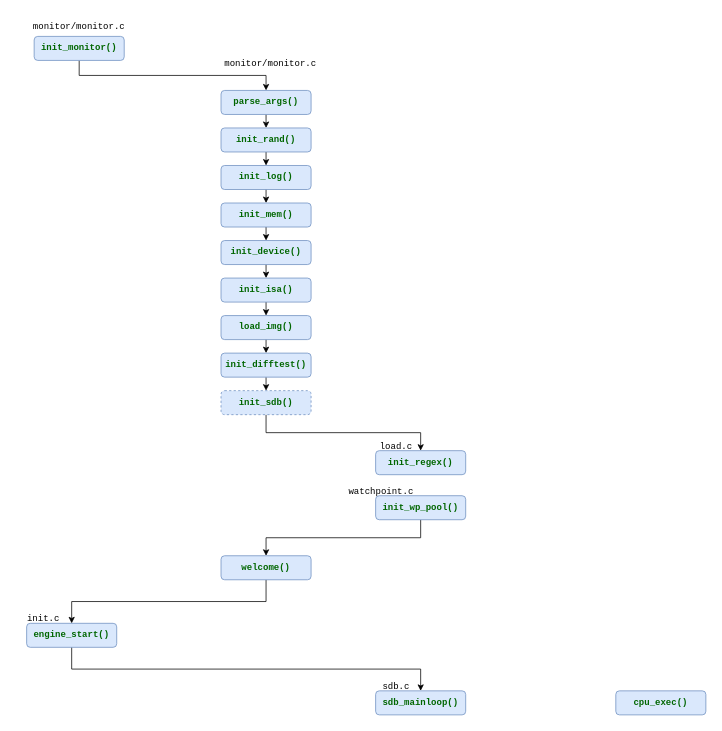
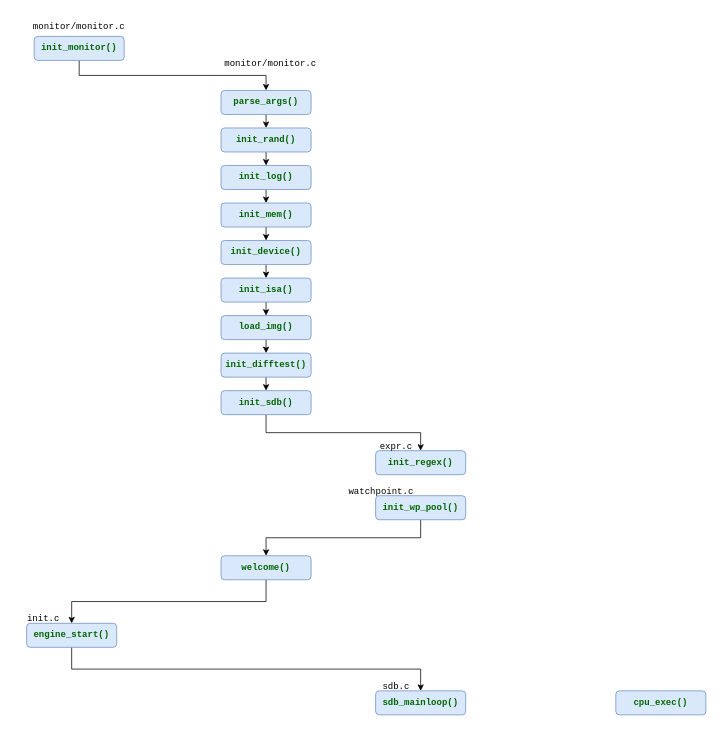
node "init_sdb()": style dashed -> solid
node "load.c": label "load.c" -> "expr.c"
